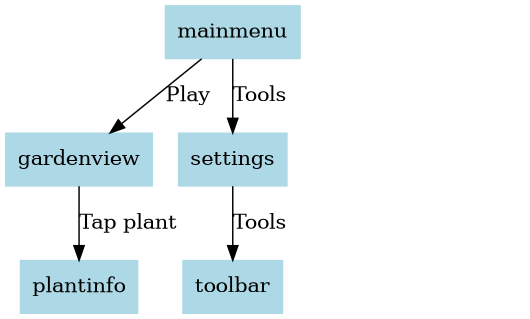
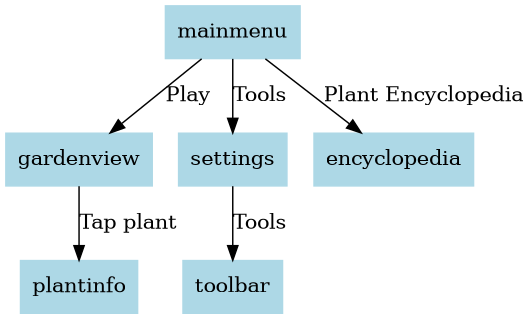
node "encyclopedia": added
